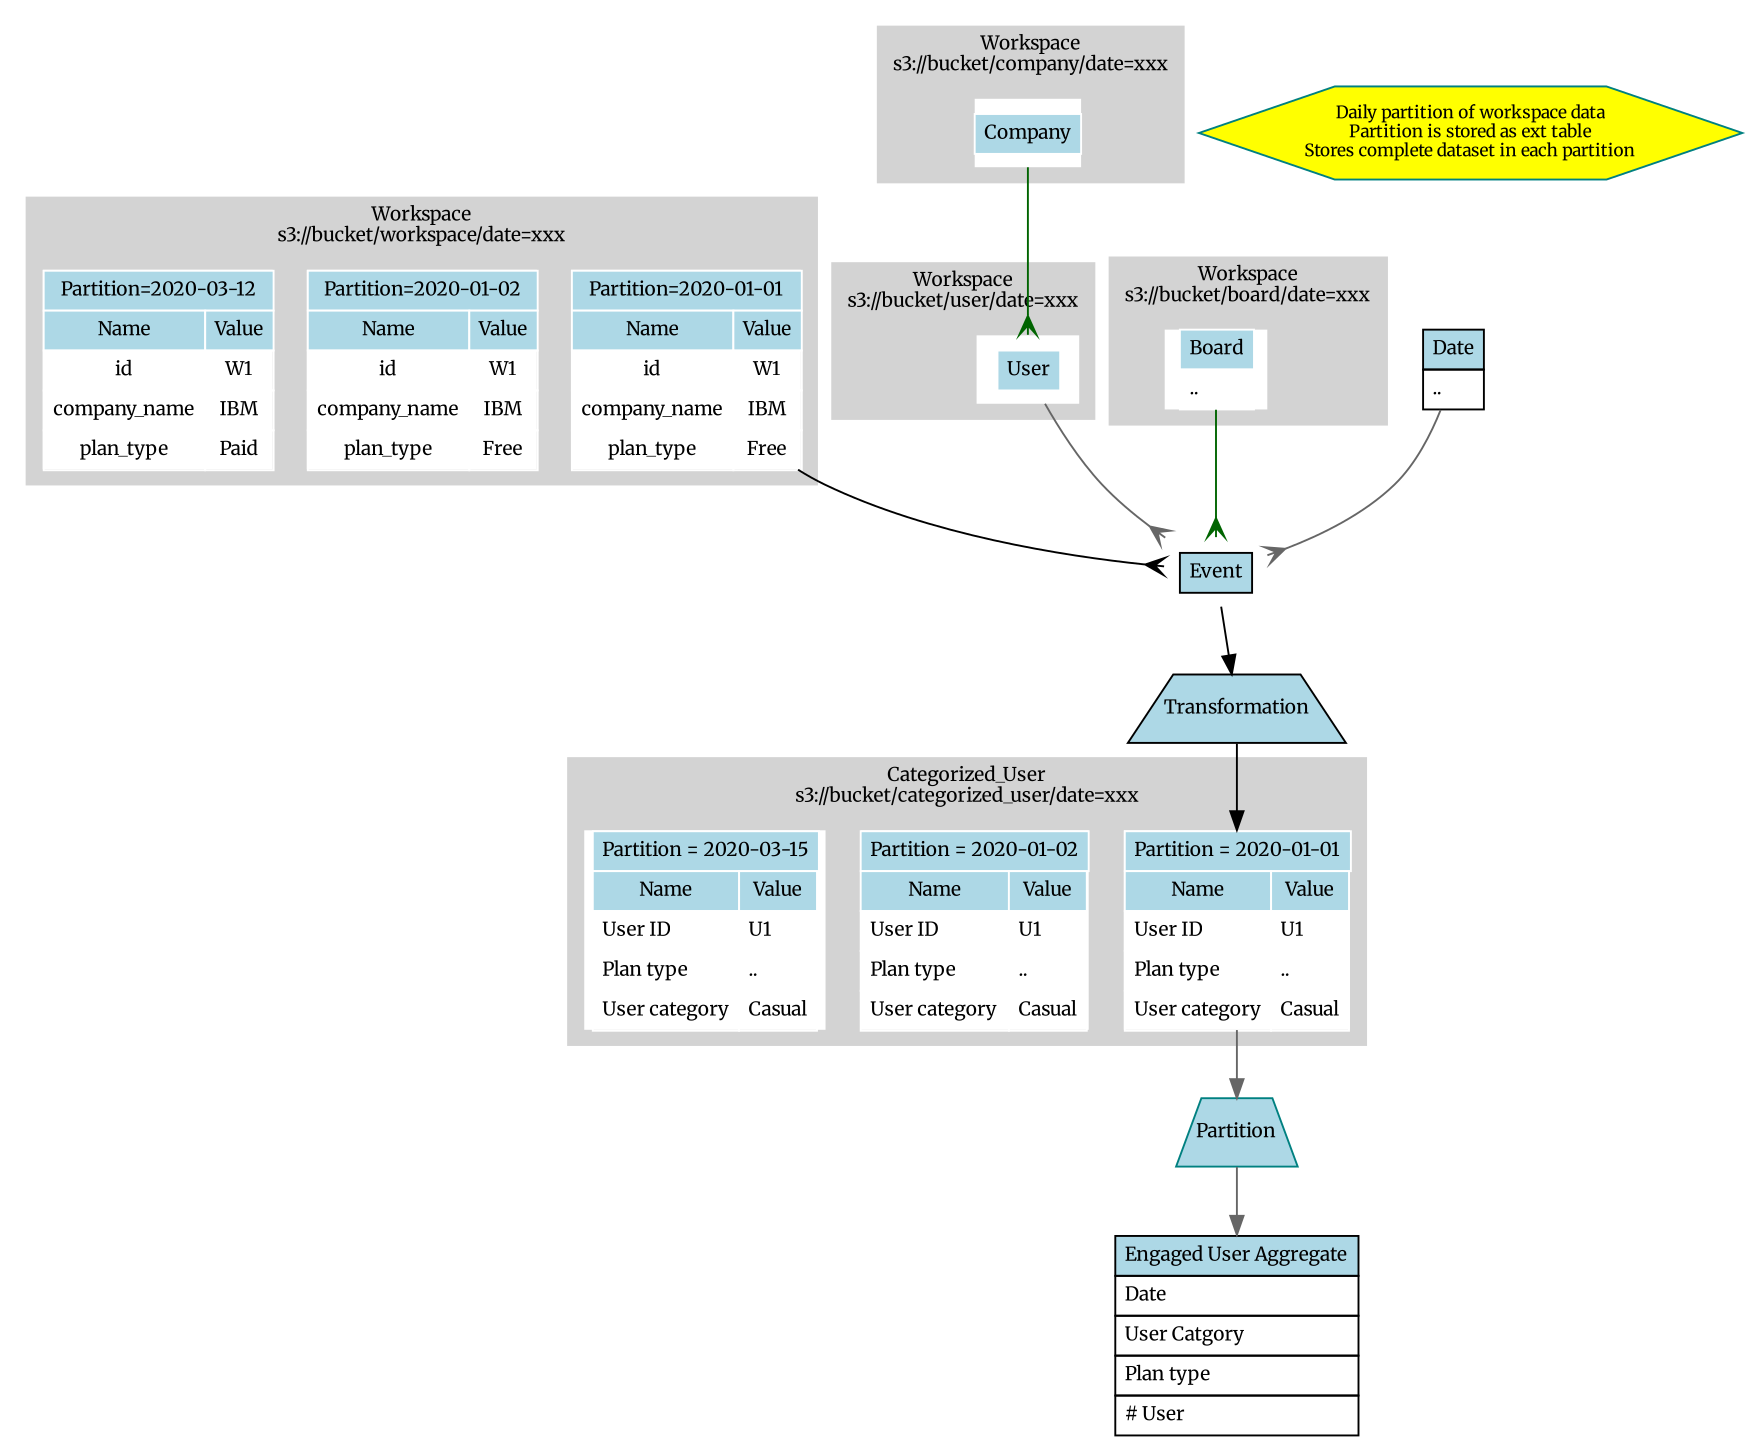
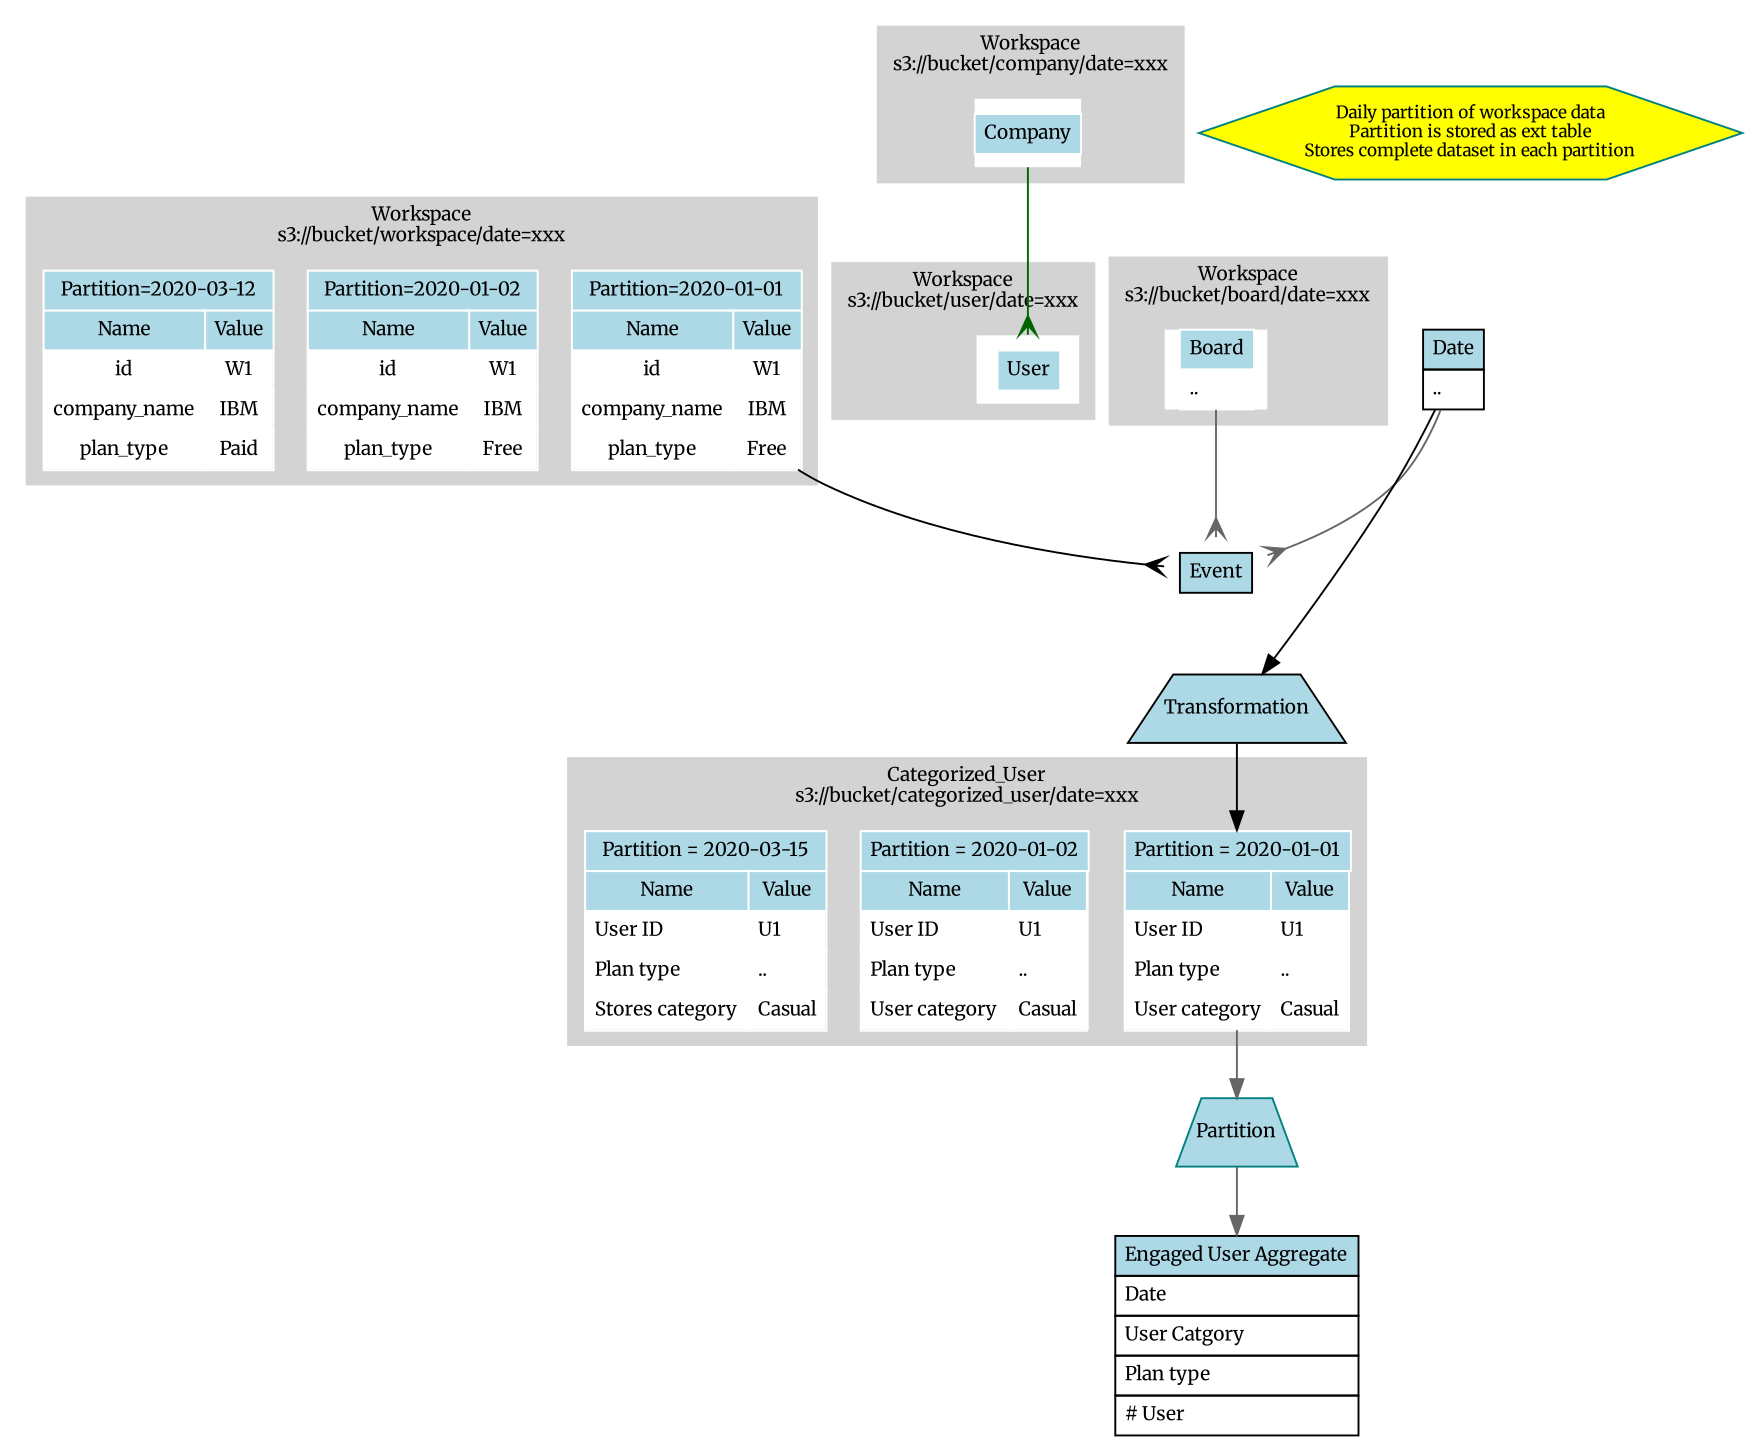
edge "Board" -- "Event": color darkgreen -> gray40
edge "User" -- "Event": removed
edge "Event" -- "Transformation": now "Date" -- "Transformation"
node "Partition = 2020-03-15": text "User category" -> "Stores category"
